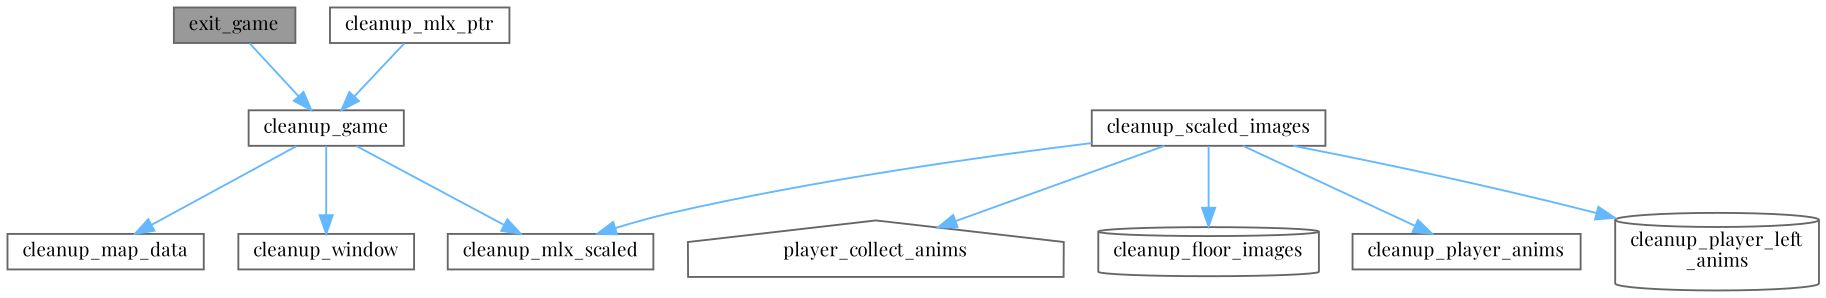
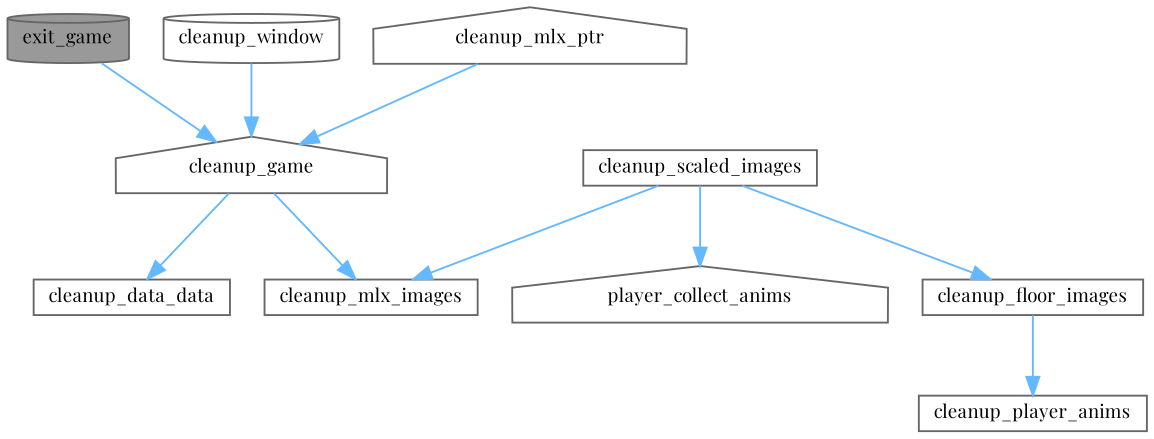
node "exit_game": shape box -> cylinder
node "cleanup_mlx_ptr": shape box -> house
node "cleanup_game": shape box -> house
edge "cleanup_game" -> "cleanup_window": reversed
edge "cleanup_scaled_images" -> "cleanup_player_anims": now "cleanup_floor_images" -> "cleanup_player_anims"
node "cleanup_map_data": label "cleanup_map_data" -> "cleanup_data_data"
node "cleanup_window": shape box -> cylinder
node "cleanup_mlx_scaled": label "cleanup_mlx_scaled" -> "cleanup_mlx_images"
node "cleanup_floor_images": shape cylinder -> box
node "cleanup_player_left _anims": removed
